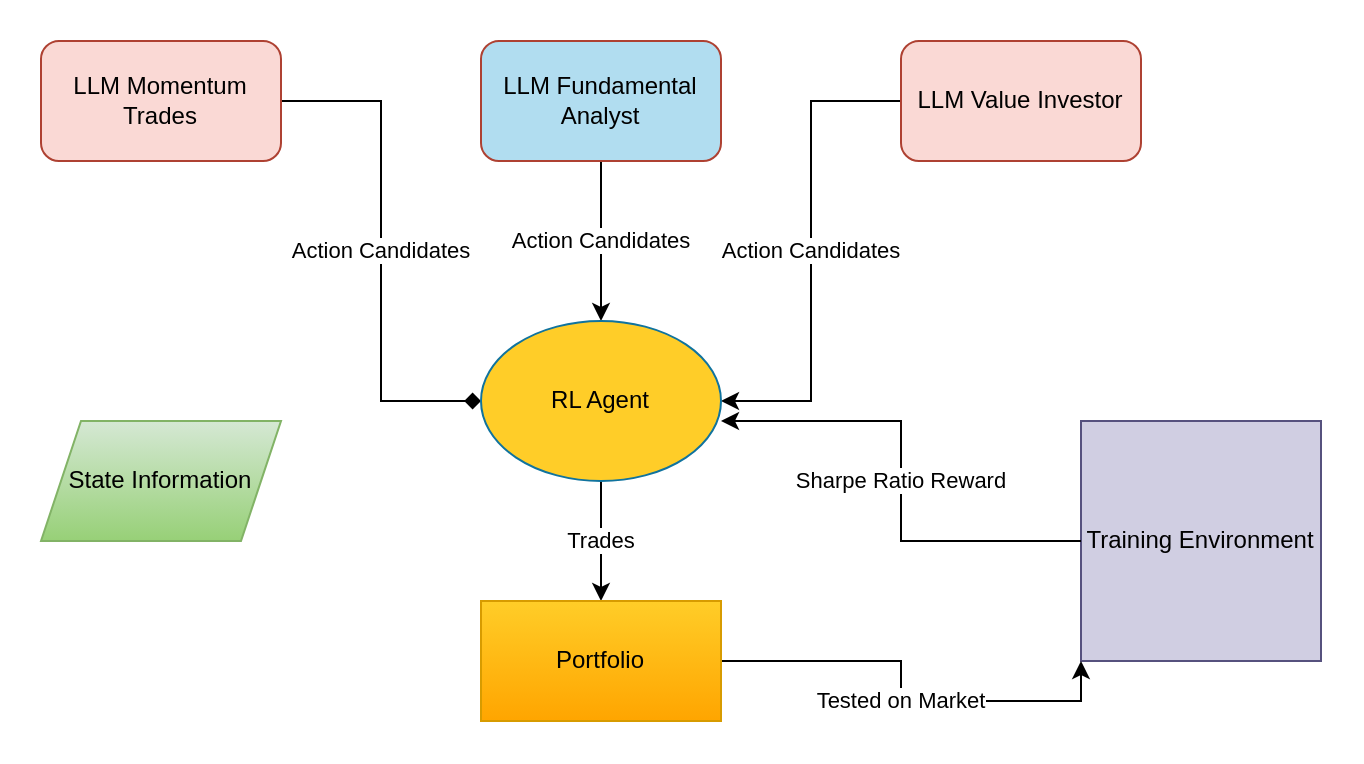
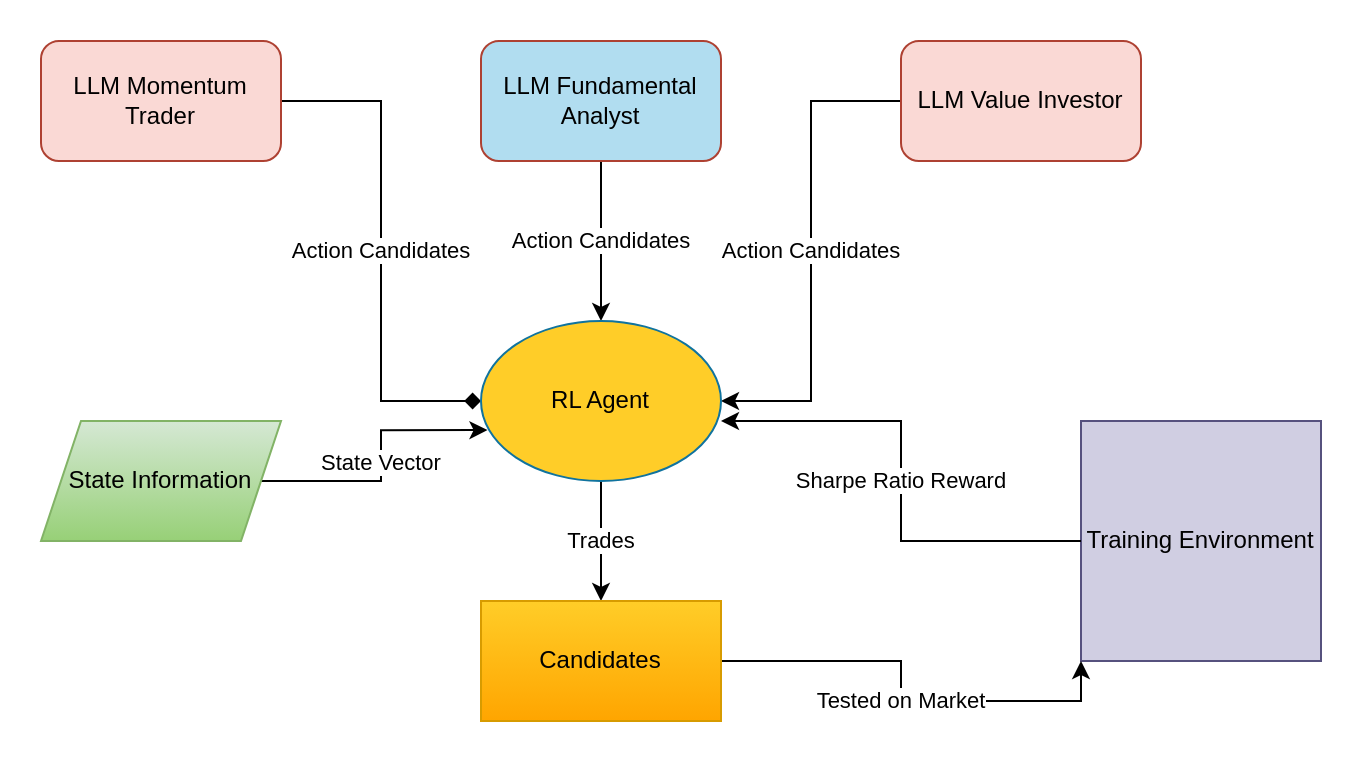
node "LLM Momentum Trades": label "LLM Momentum Trades" -> "LLM Momentum Trader"
edge "State Information" -> "RL Agent": added, label "State Vector"
node "Portfolio": label "Portfolio" -> "Candidates"
